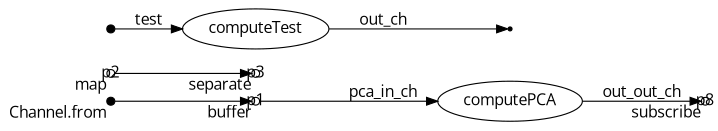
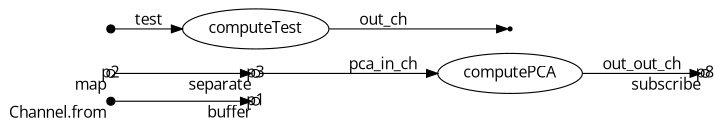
edge "p1 buffer" -> "computePCA": now "p3 separate" -> "computePCA"
